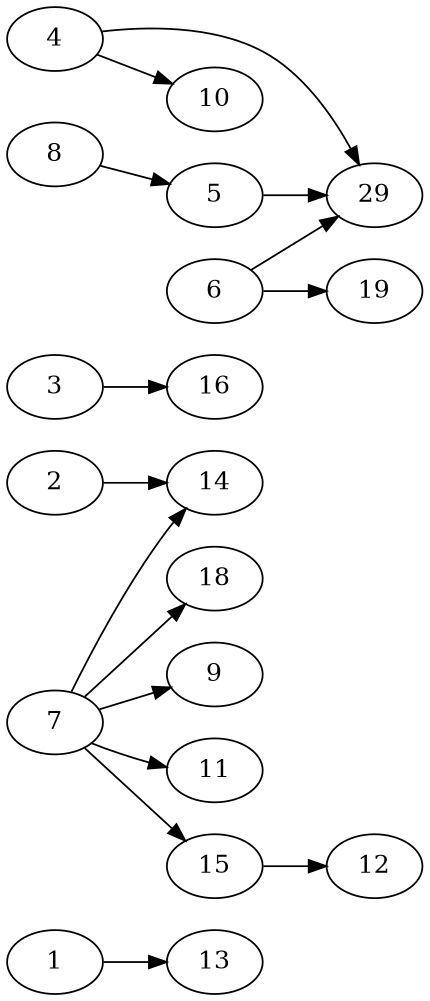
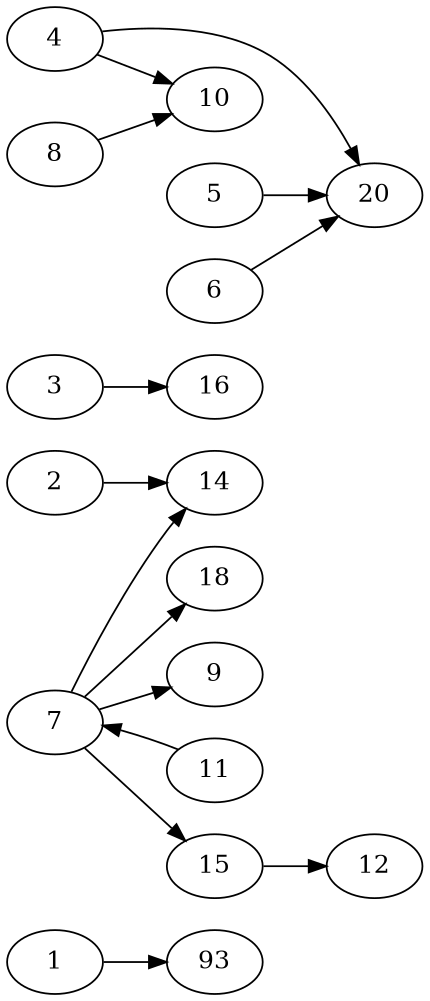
edge "8" -> "5": now "8" -> "10"
node "29": label "29" -> "20"
node "19": removed
edge "7" -> "11": reversed
node "13": label "13" -> "93"
